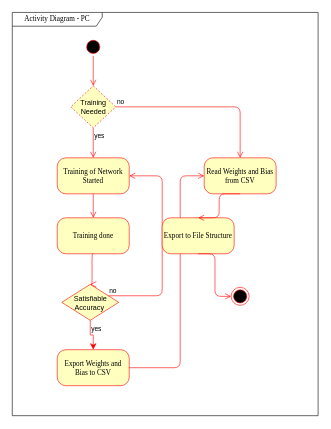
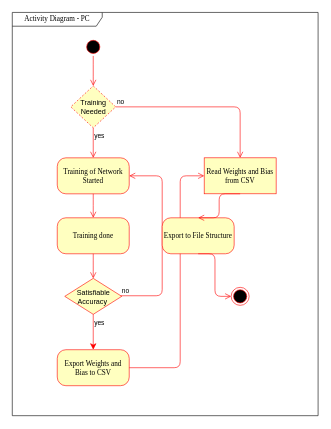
node "Read Weights and Bias from CSV": shape rounded rectangle -> rectangle
node "Satisfiable Accuracy": moved (90, 302) -> (93, 296)
